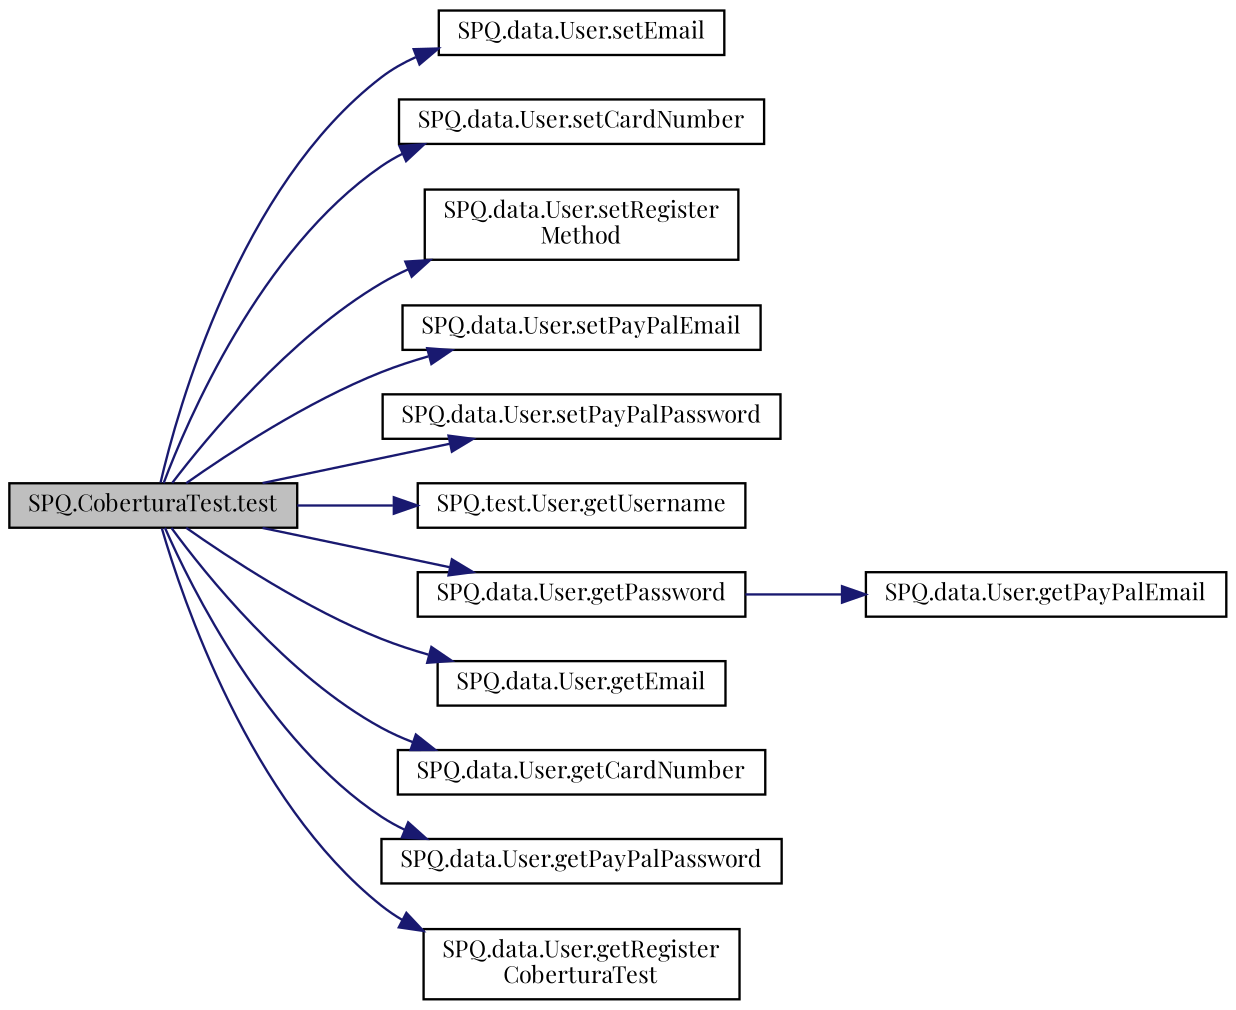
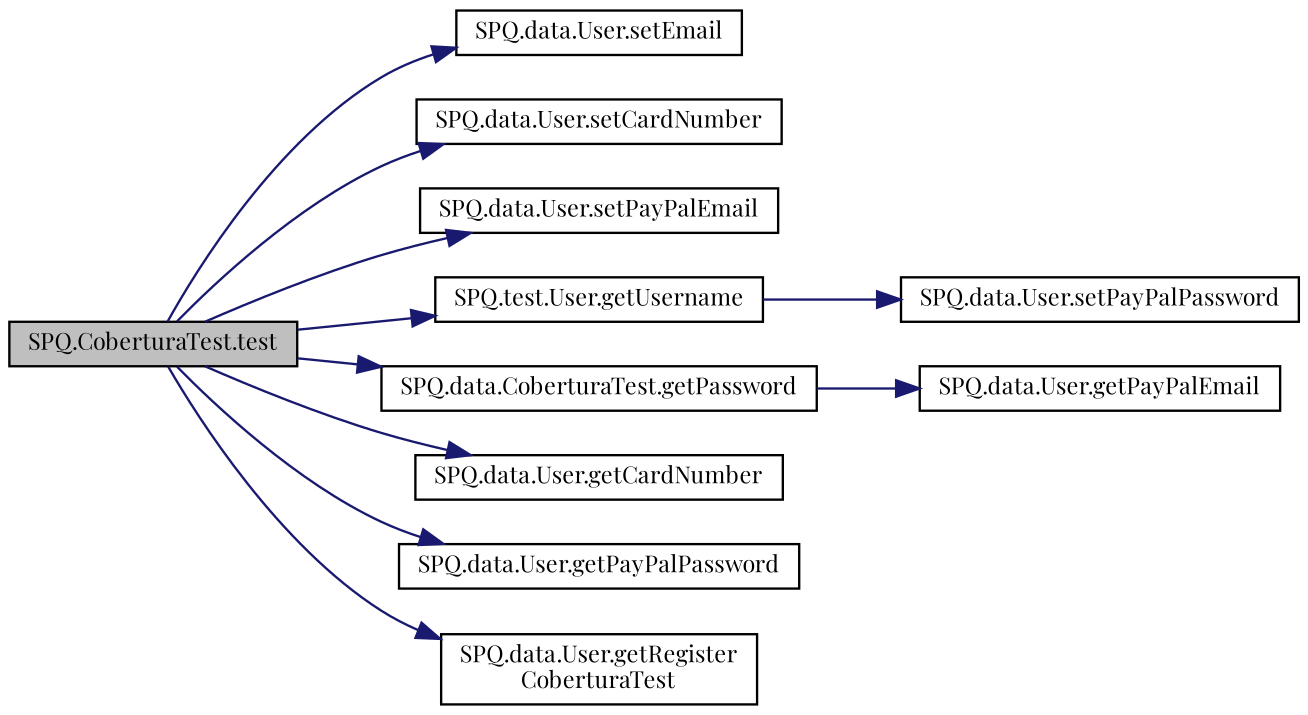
node "SPQ.data.User.setRegister Method": removed
edge "SPQ.CoberturaTest.test" -> "SPQ.data.User.setPayPalPassword": now "SPQ.test.User.getUsername" -> "SPQ.data.User.setPayPalPassword"
node "SPQ.data.User.getPassword": label "SPQ.data.User.getPassword" -> "SPQ.data.CoberturaTest.getPassword"
node "SPQ.data.User.getEmail": removed
